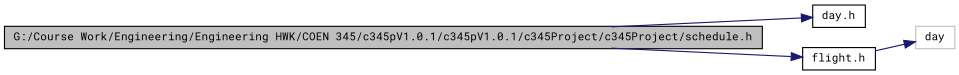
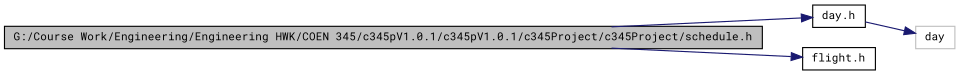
edge "flight.h" -> "day": now "day.h" -> "day"
